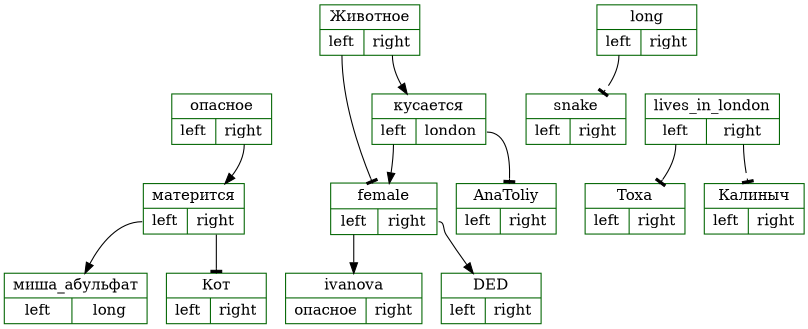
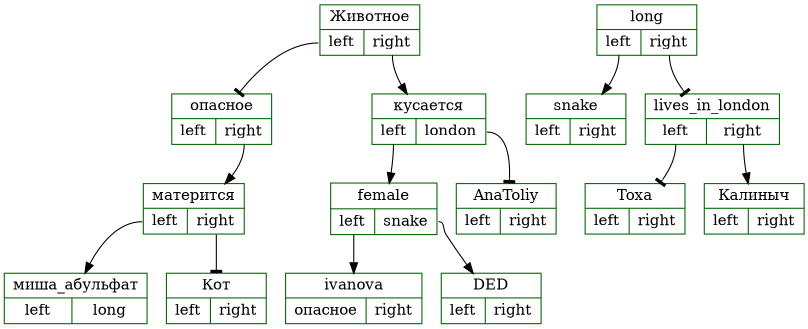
edge "long" -> "snake": arrowhead tee -> normal
edge "long" -> "lives_in_london": added
edge "Животное" -> "female": now "Животное" -> "опасное"
edge "lives_in_london" -> "Калиныч": arrowhead tee -> normal
node "female": text "right" -> "snake"
